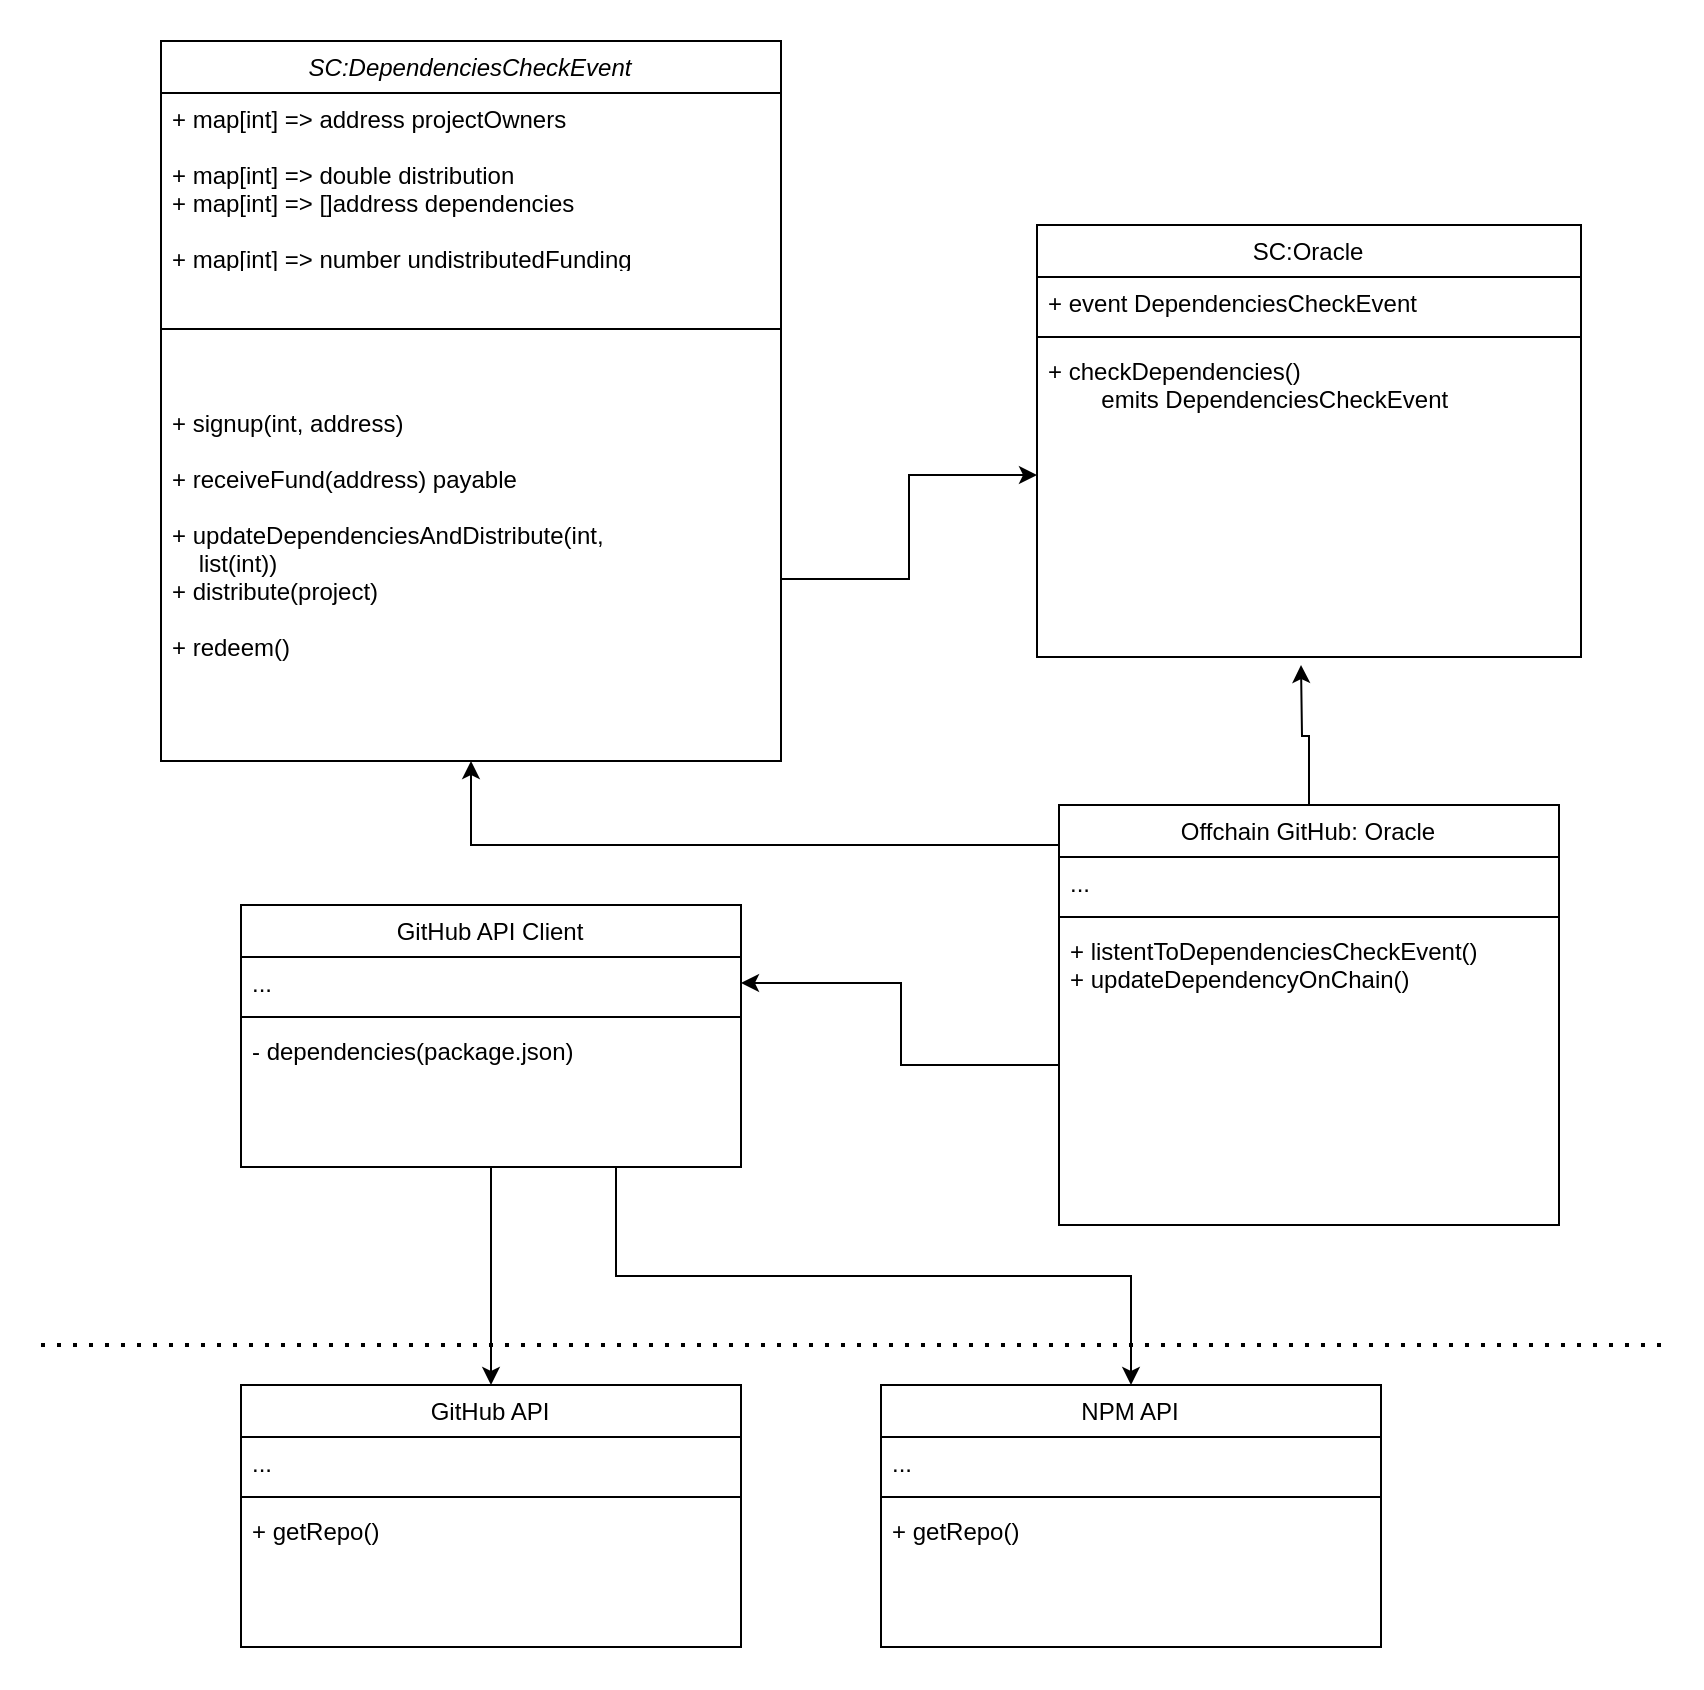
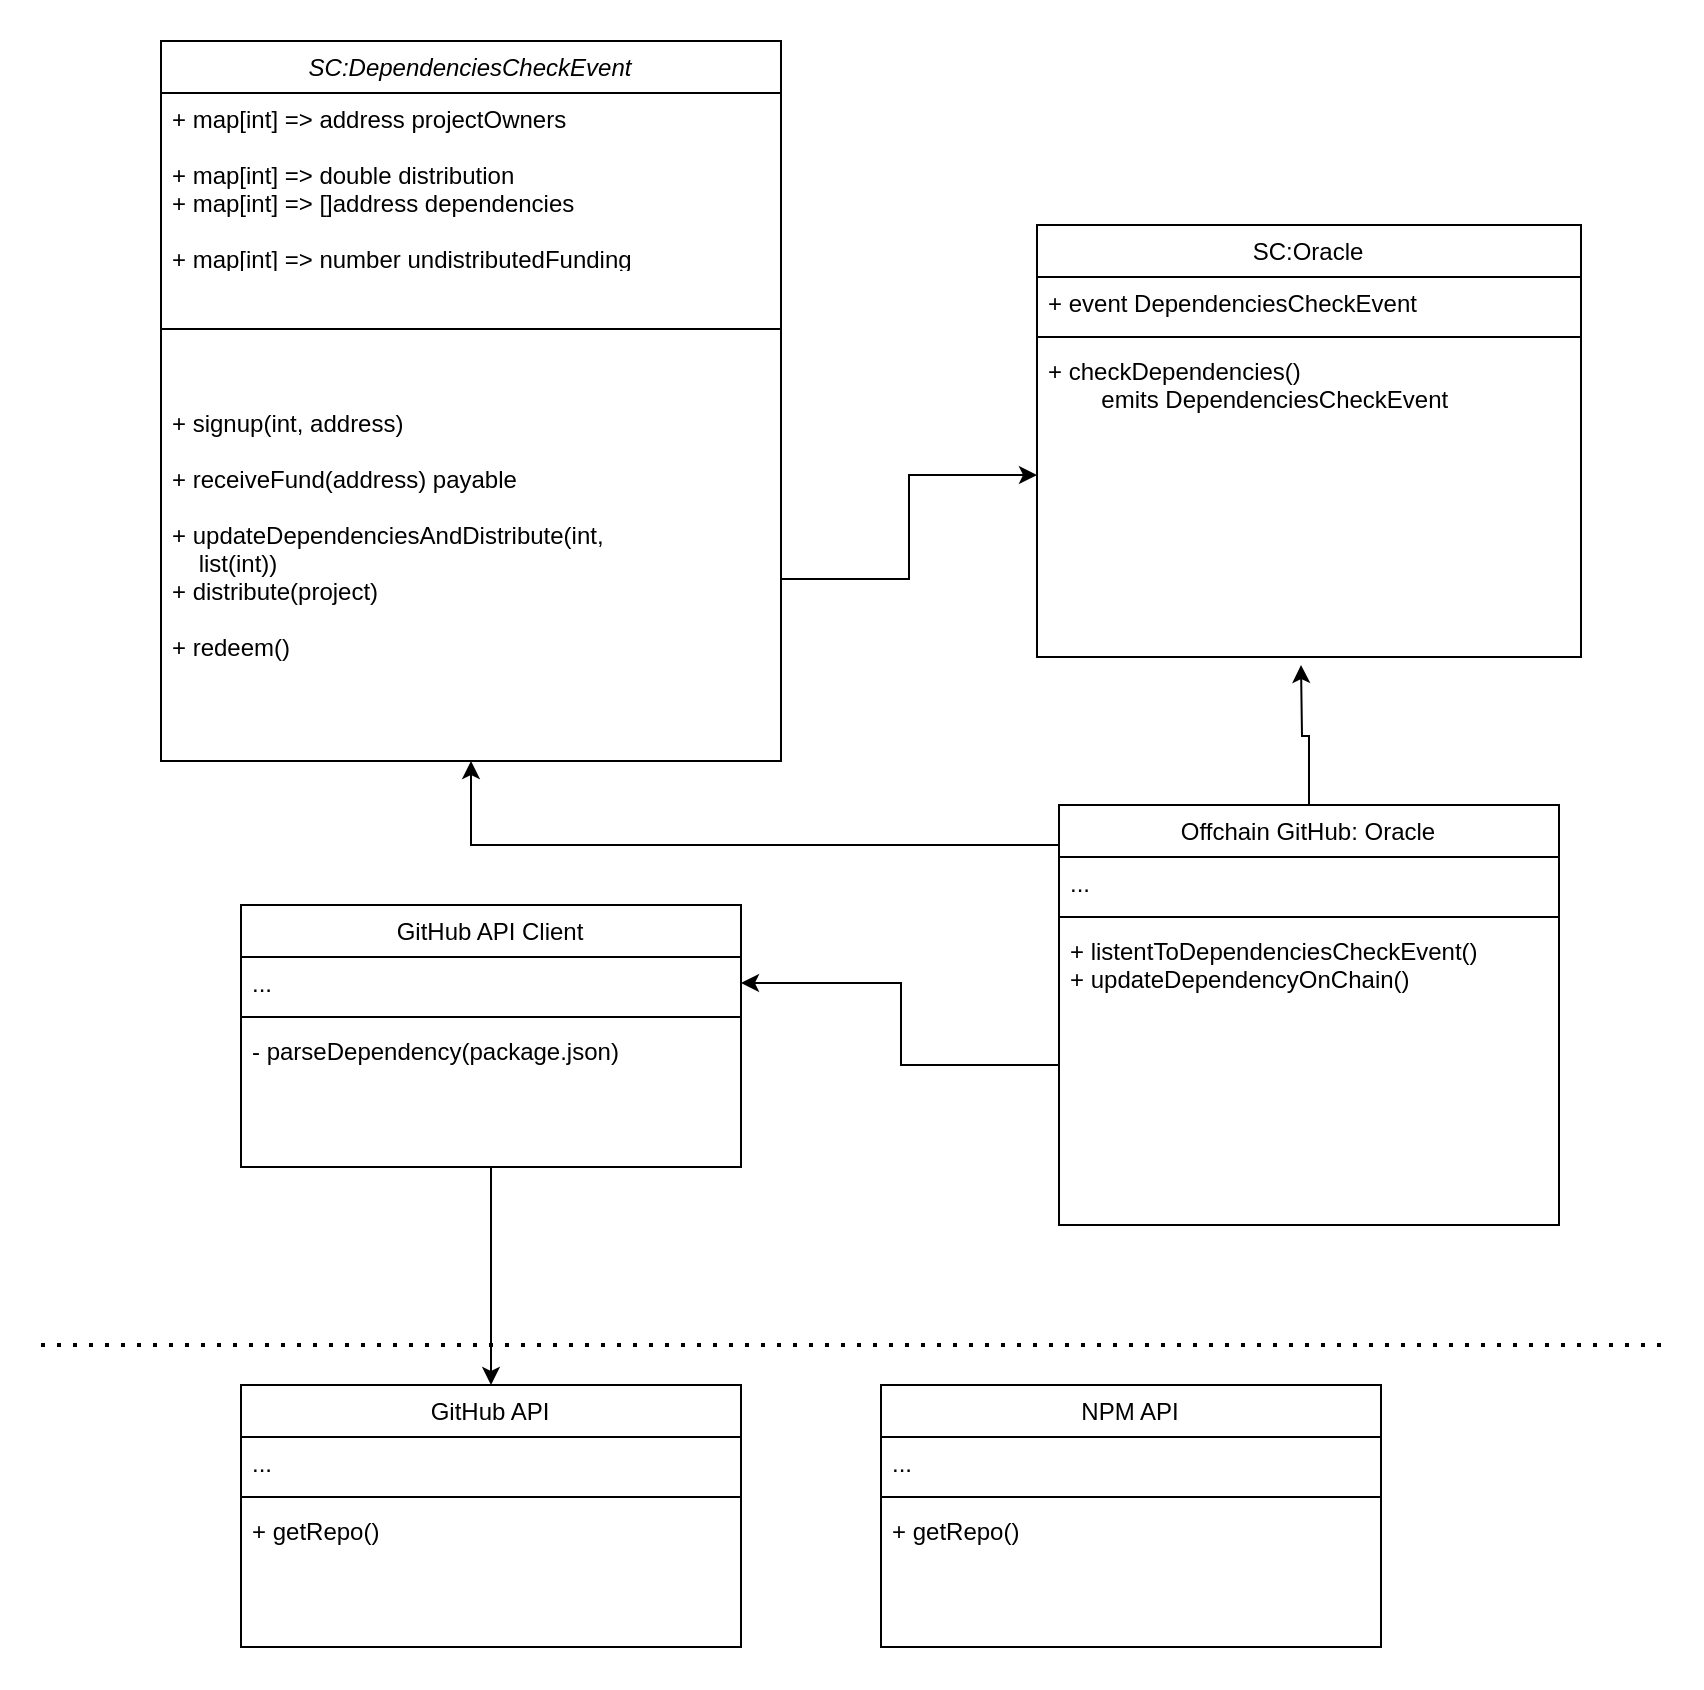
node "- dependencies(package.json)": label "- dependencies(package.json)" -> "- parseDependency(package.json)"
edge "GitHub API Client" -> "NPM API": removed
